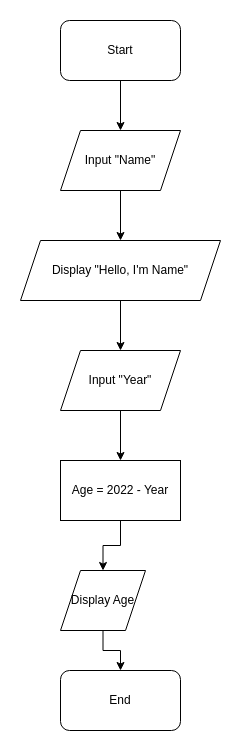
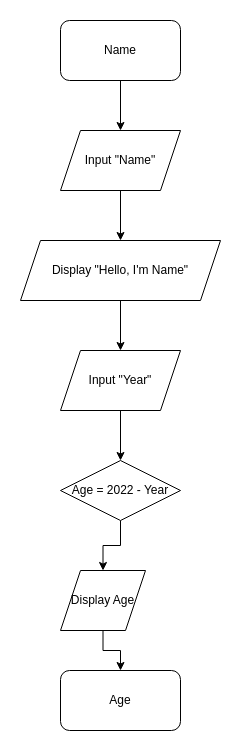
node "Start": label "Start" -> "Name"
node "Age = 2022 - Year": shape rectangle -> diamond
node "End": label "End" -> "Age"
